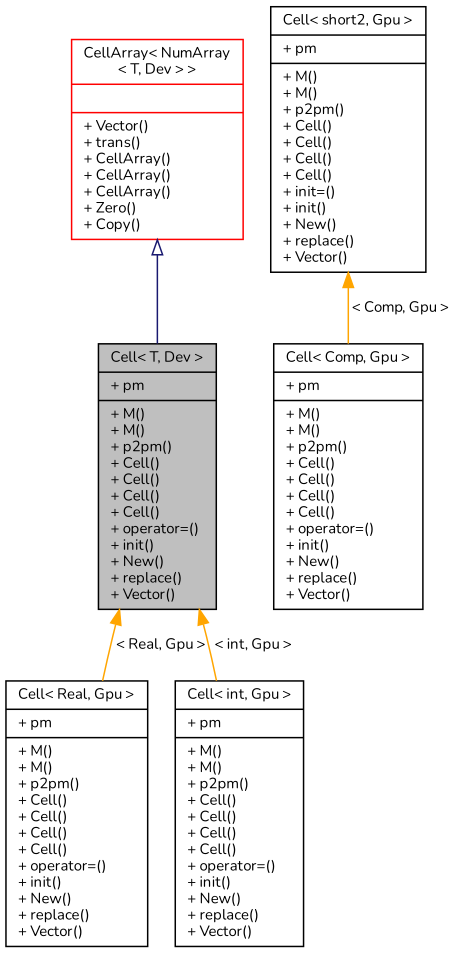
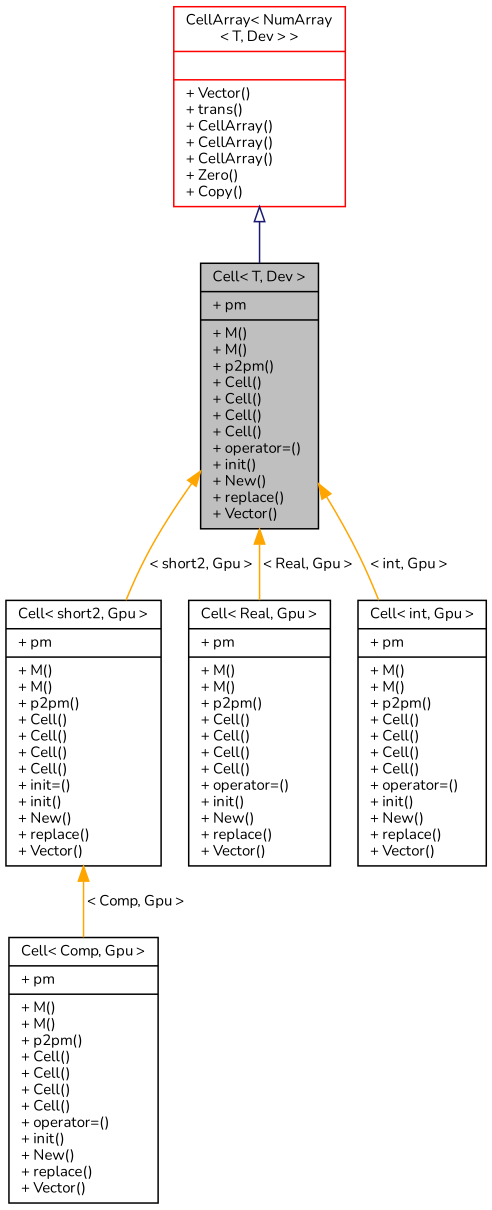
edge "Cell< short2, Gpu >" -> "Cell< T, Dev >": added, label "< short2, Gpu >"
